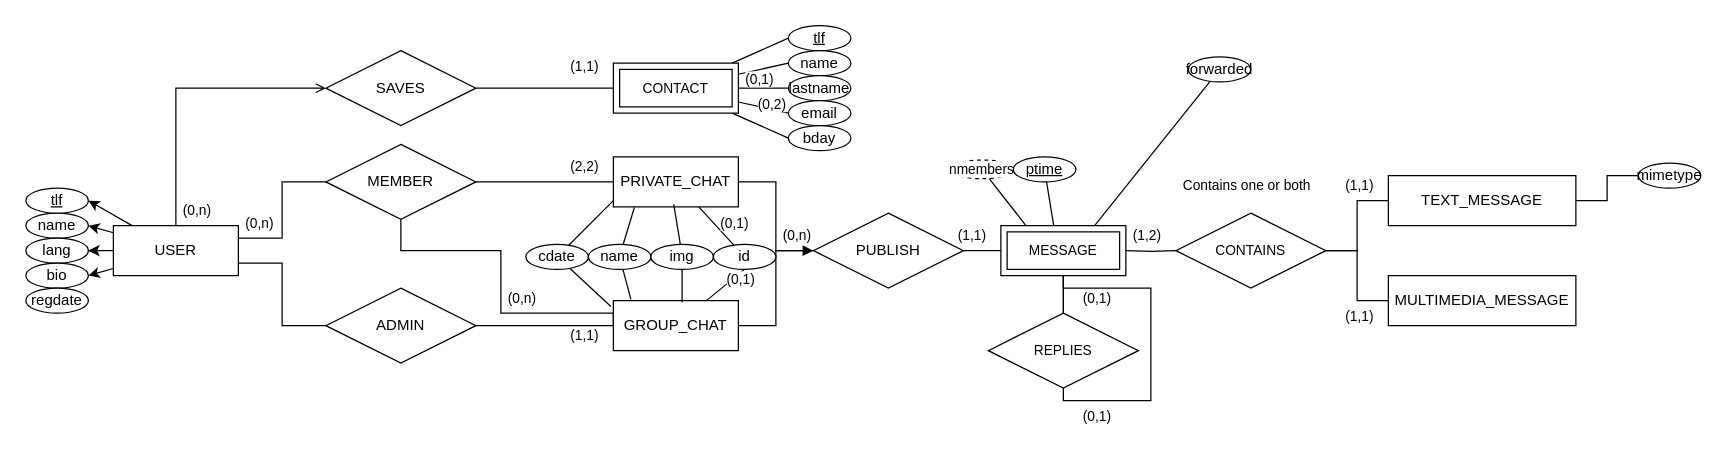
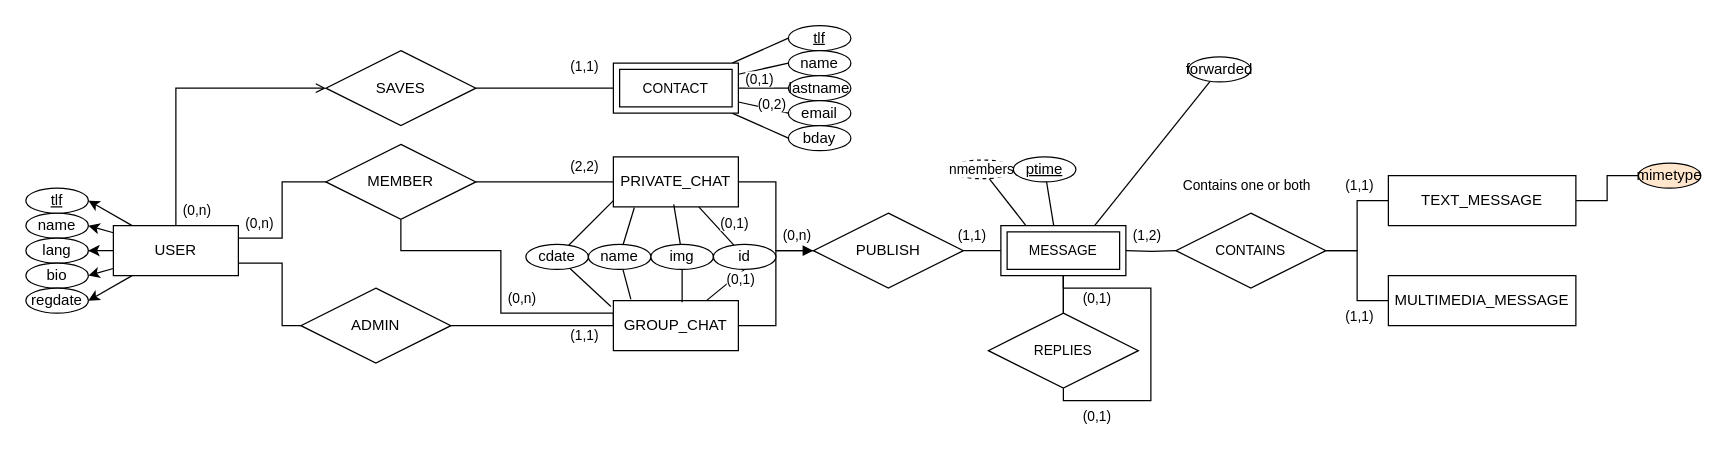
node "mimetype": fillcolor #ffffff -> #ffe6cc
edge "USER" -> "regdate": added
node "ADMIN": moved (401, 326) -> (376, 326)
